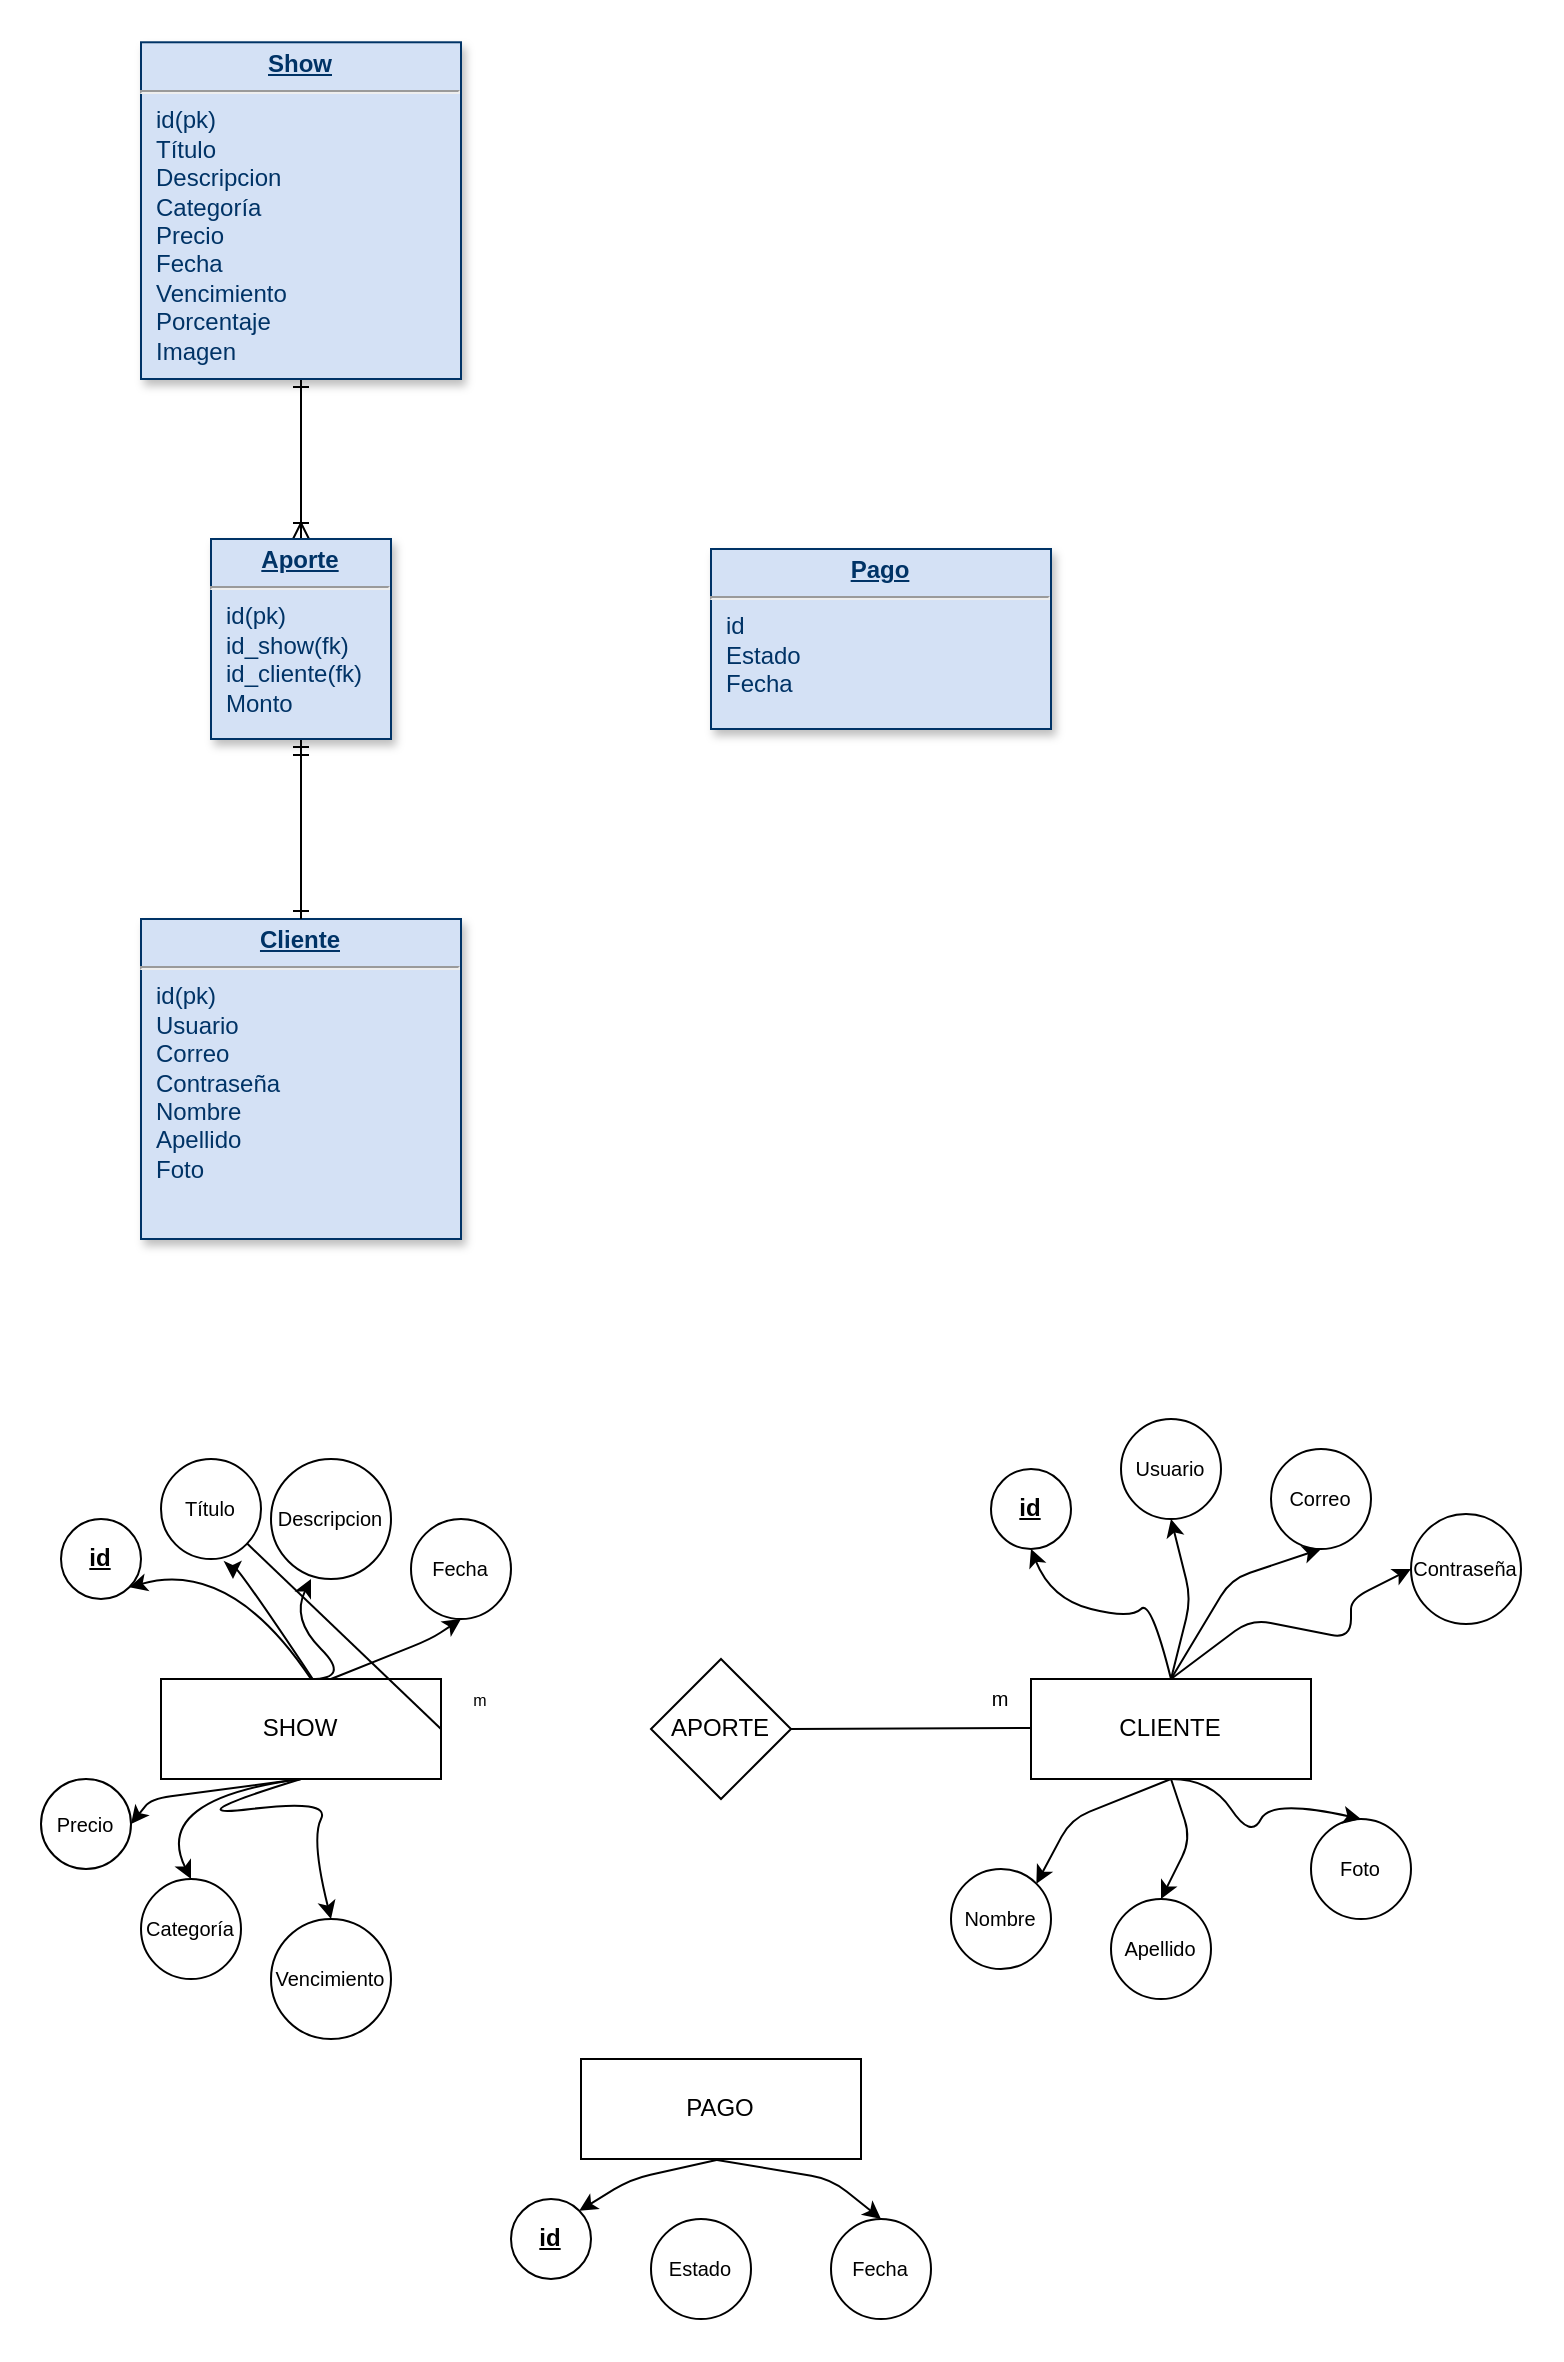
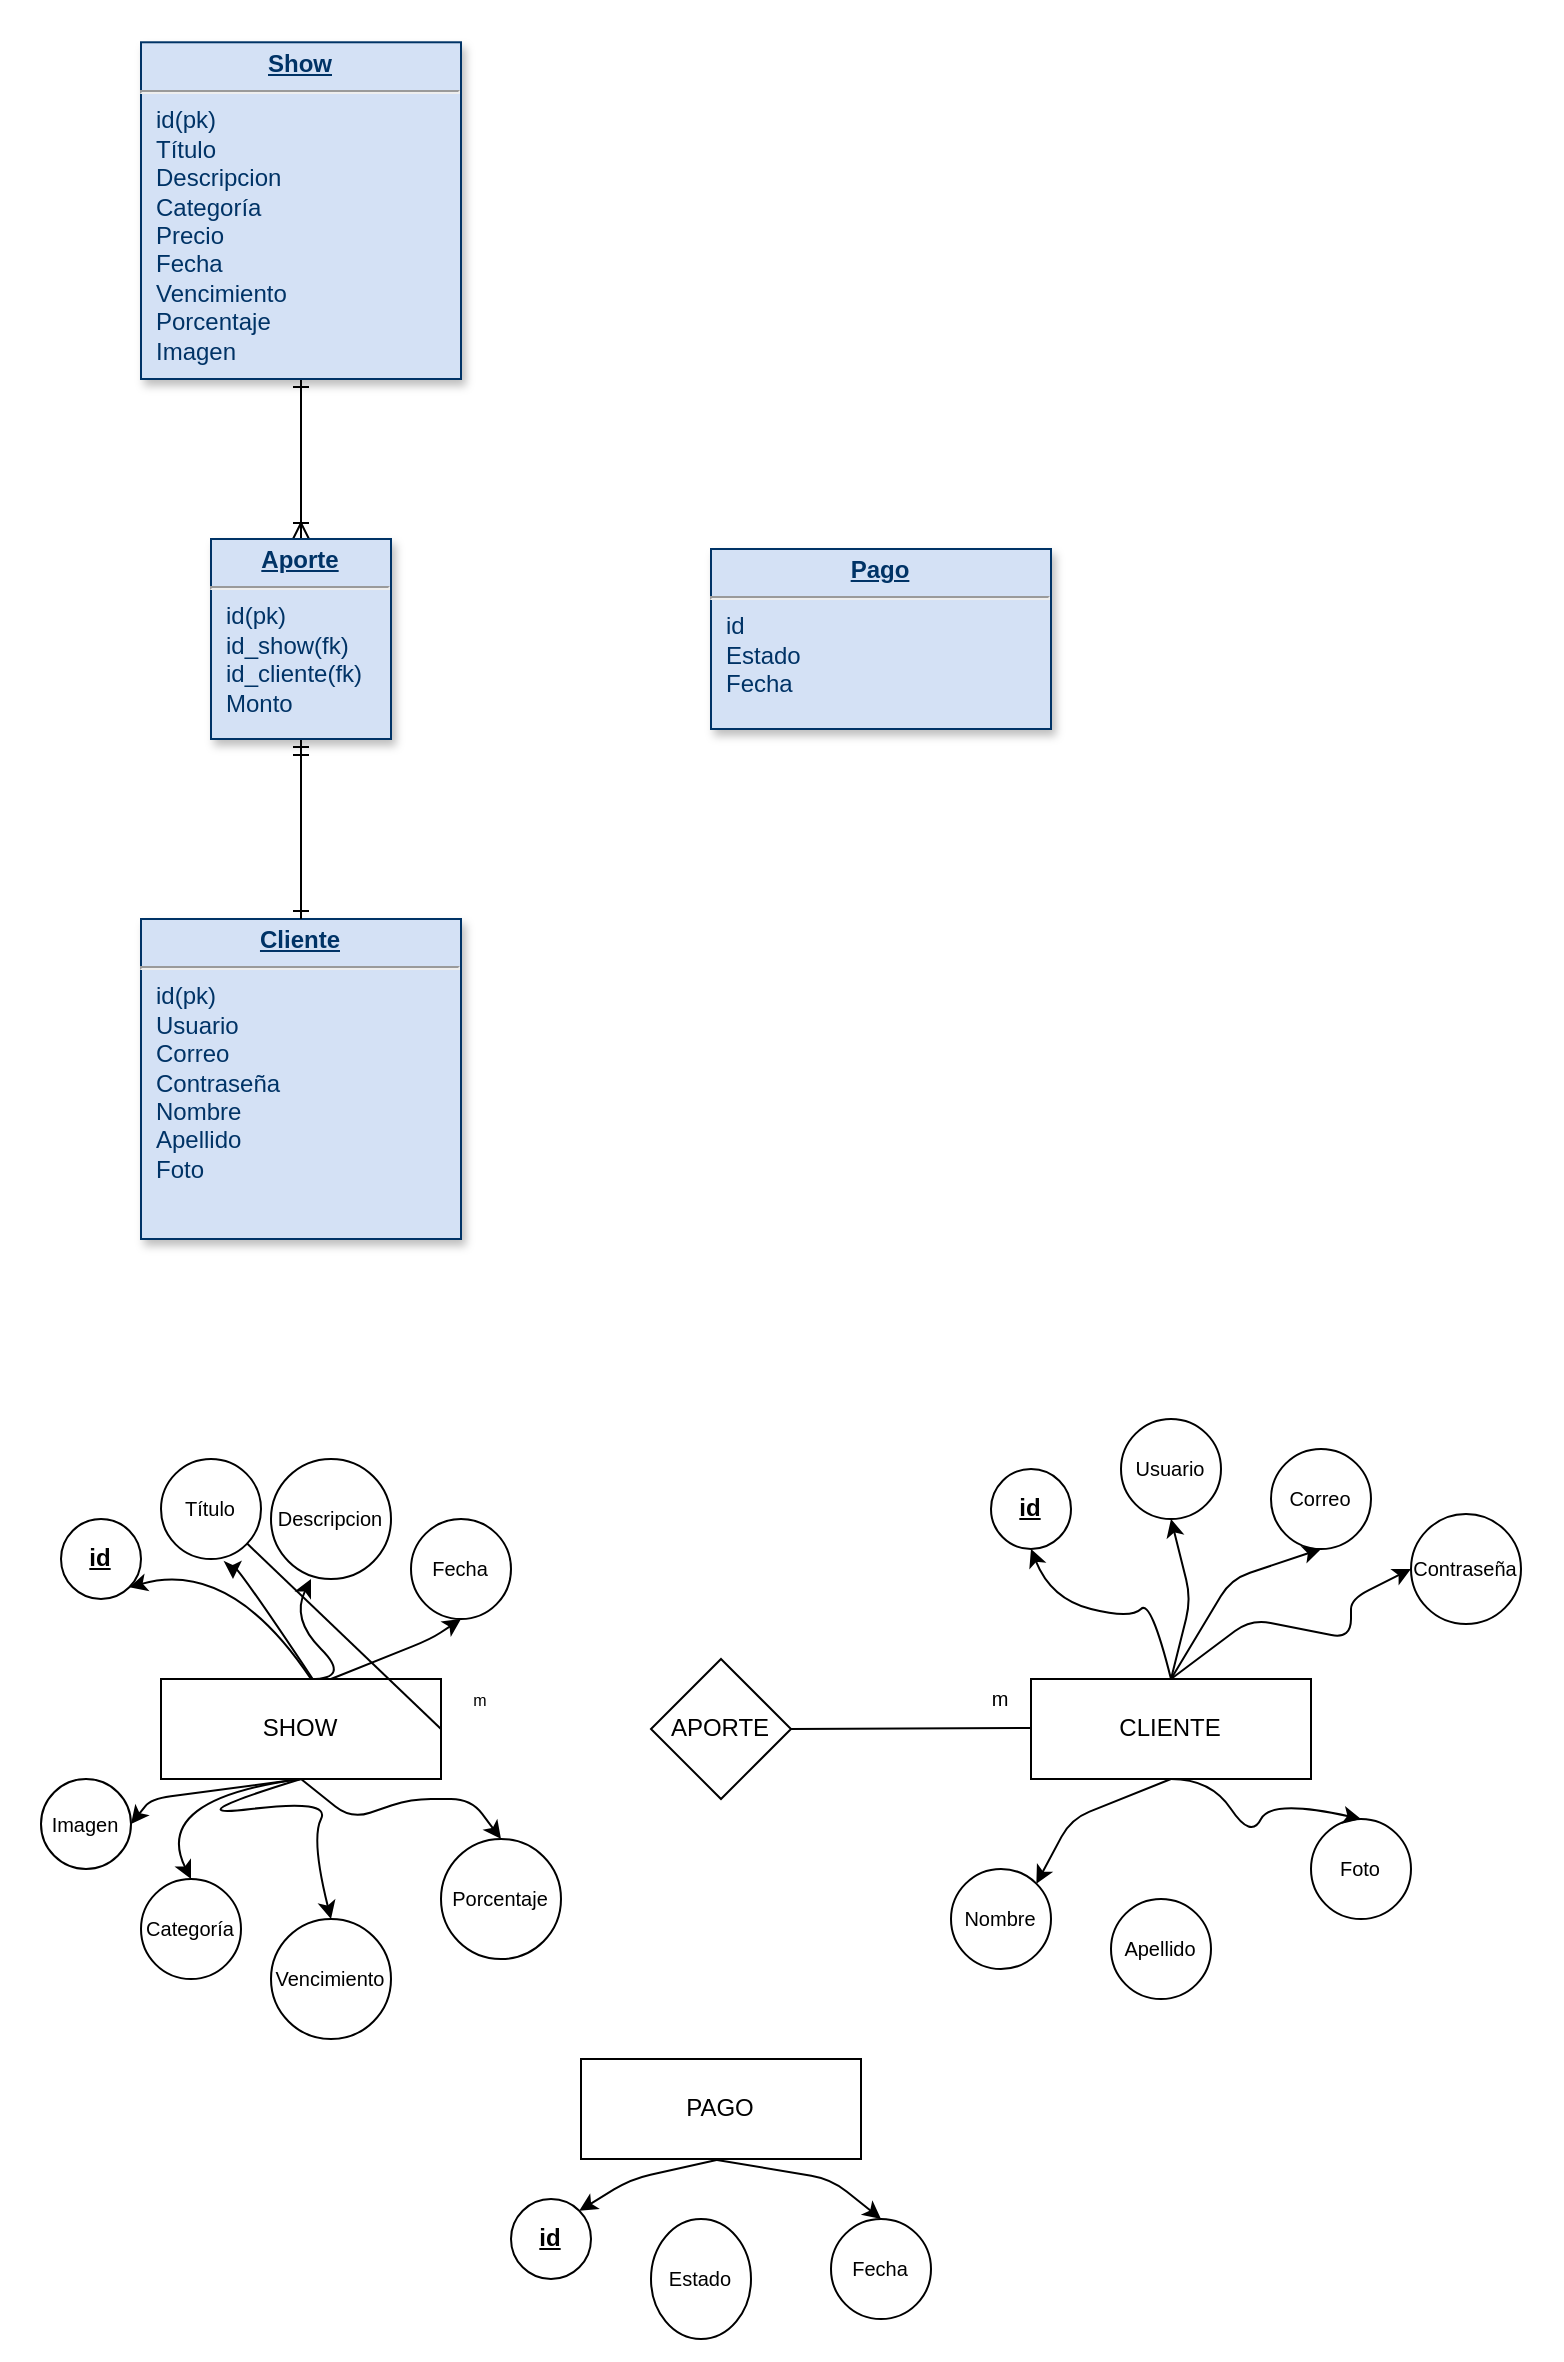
edge "SHOW" -> "Porcentaje": added
node "Precio": label "Precio" -> "Imagen"
edge "CLIENTE" -> "Apellido": removed
node "Porcentaje": added
node "Estado": size 100x100 -> 100x120
